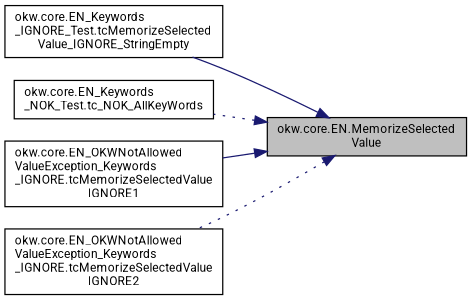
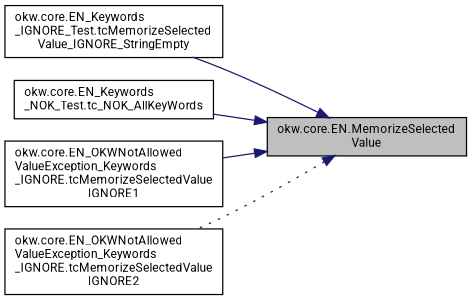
edge "okw.core.EN_Keywords _NOK_Test.tc_NOK_AllKeyWords" -> "okw.core.EN.MemorizeSelected Value": style dotted -> solid
